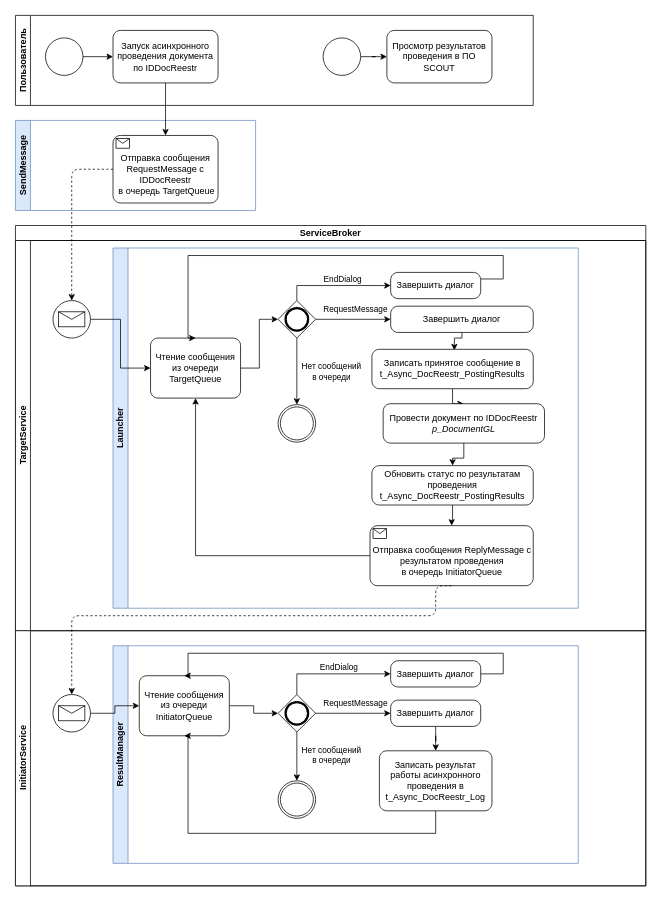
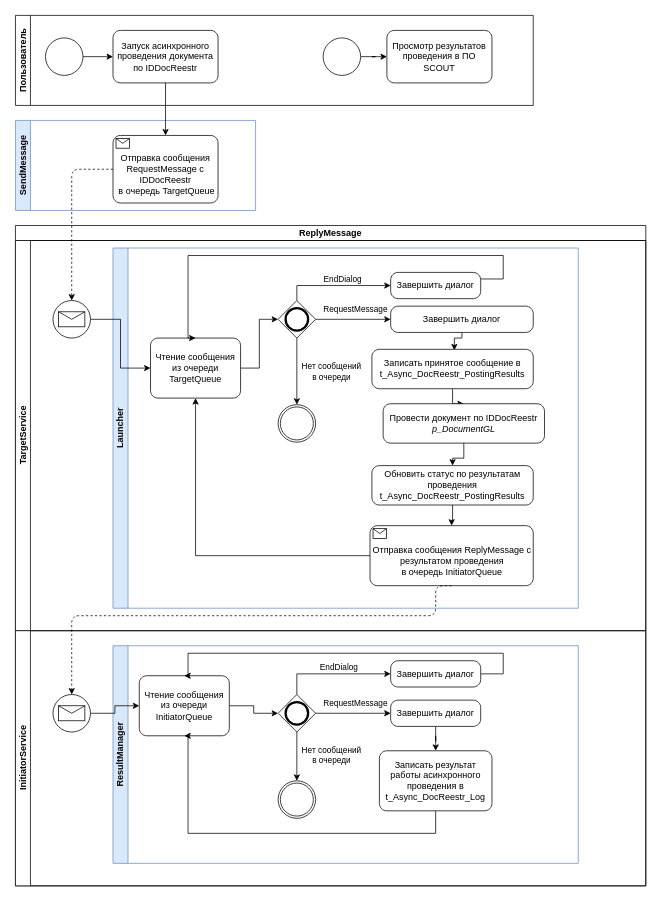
node "ServiceBroker": label "ServiceBroker" -> "ReplyMessage"
